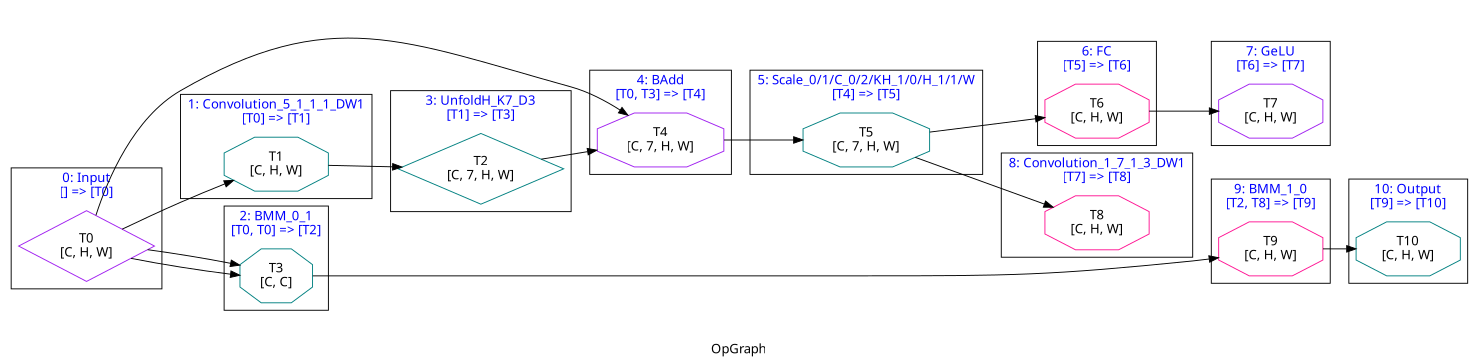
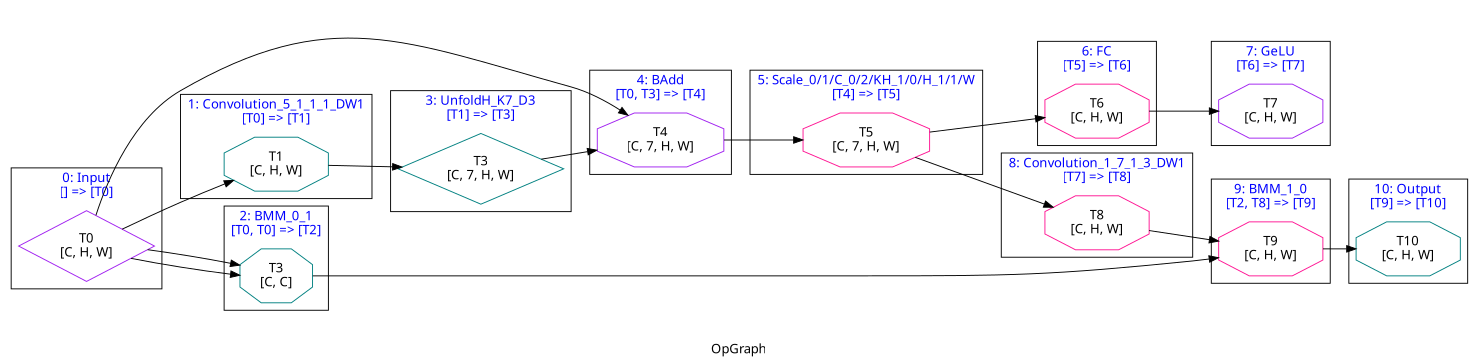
node "T5 [C, 7, H, W]": color teal -> deeppink
node "T2 [C, 7, H, W]": label "T2 [C, 7, H, W]" -> "T3 [C, 7, H, W]"
edge "T8 [C, H, W]" -> "T9 [C, H, W]": added
